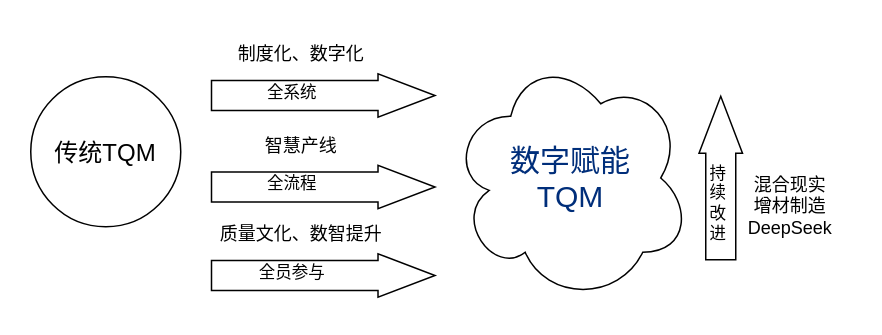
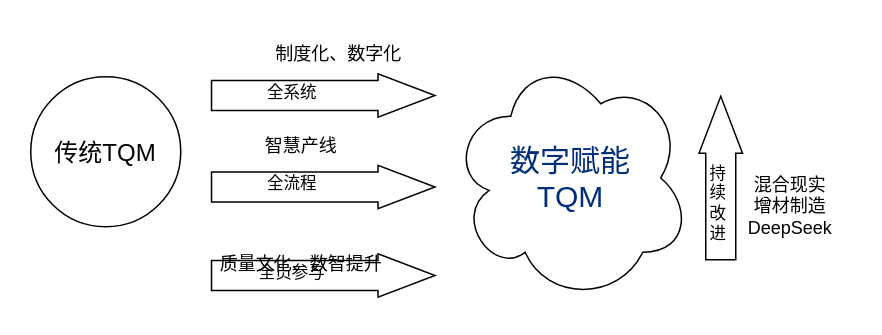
node "制度化、数字化": moved (301, 54) -> (338, 54)
node "质量文化、数智提升": moved (301, 234) -> (301, 264)
